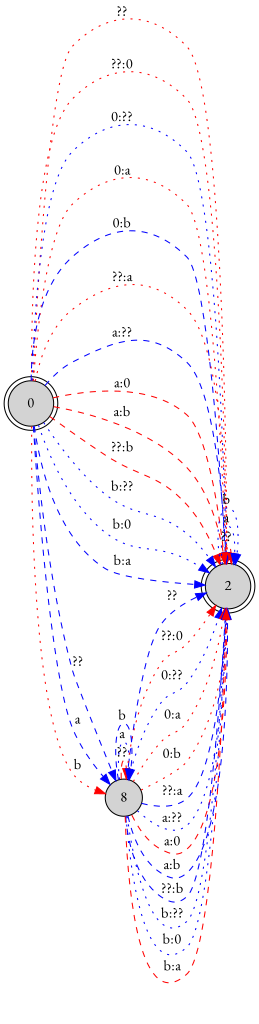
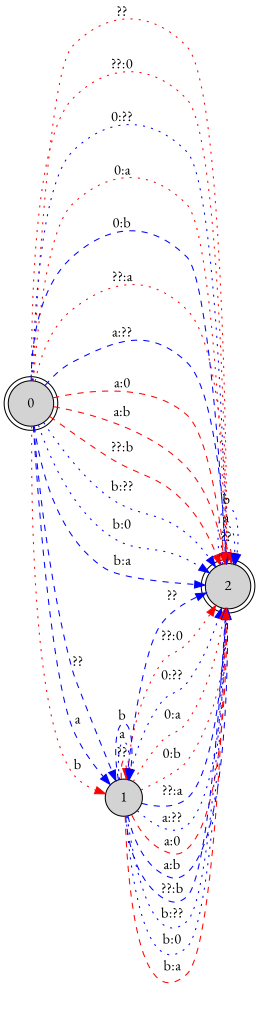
node "8": label "8" -> "1"
